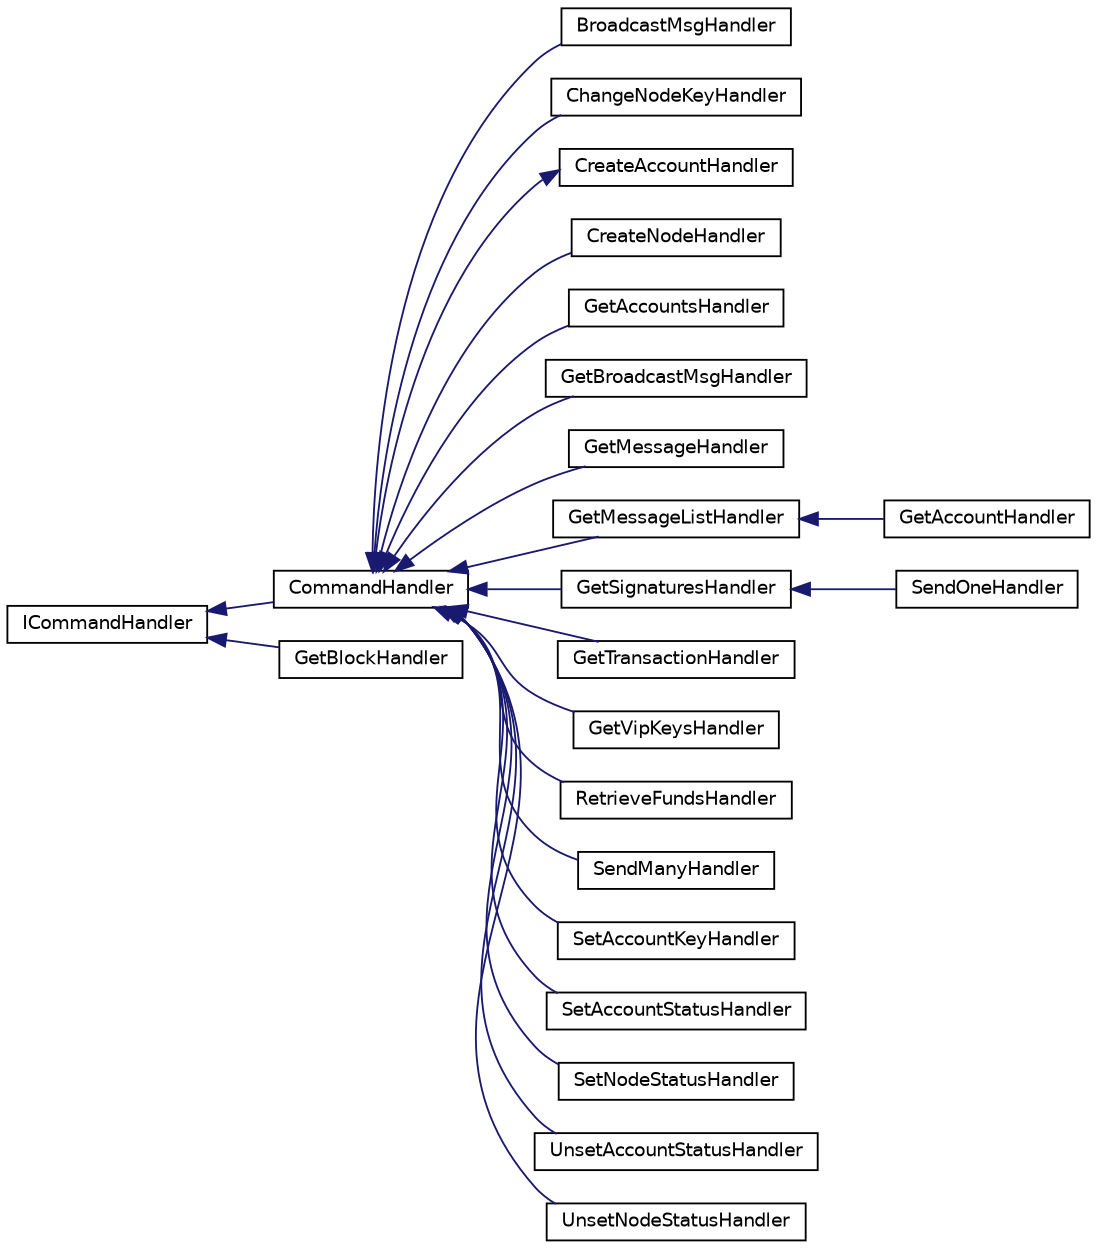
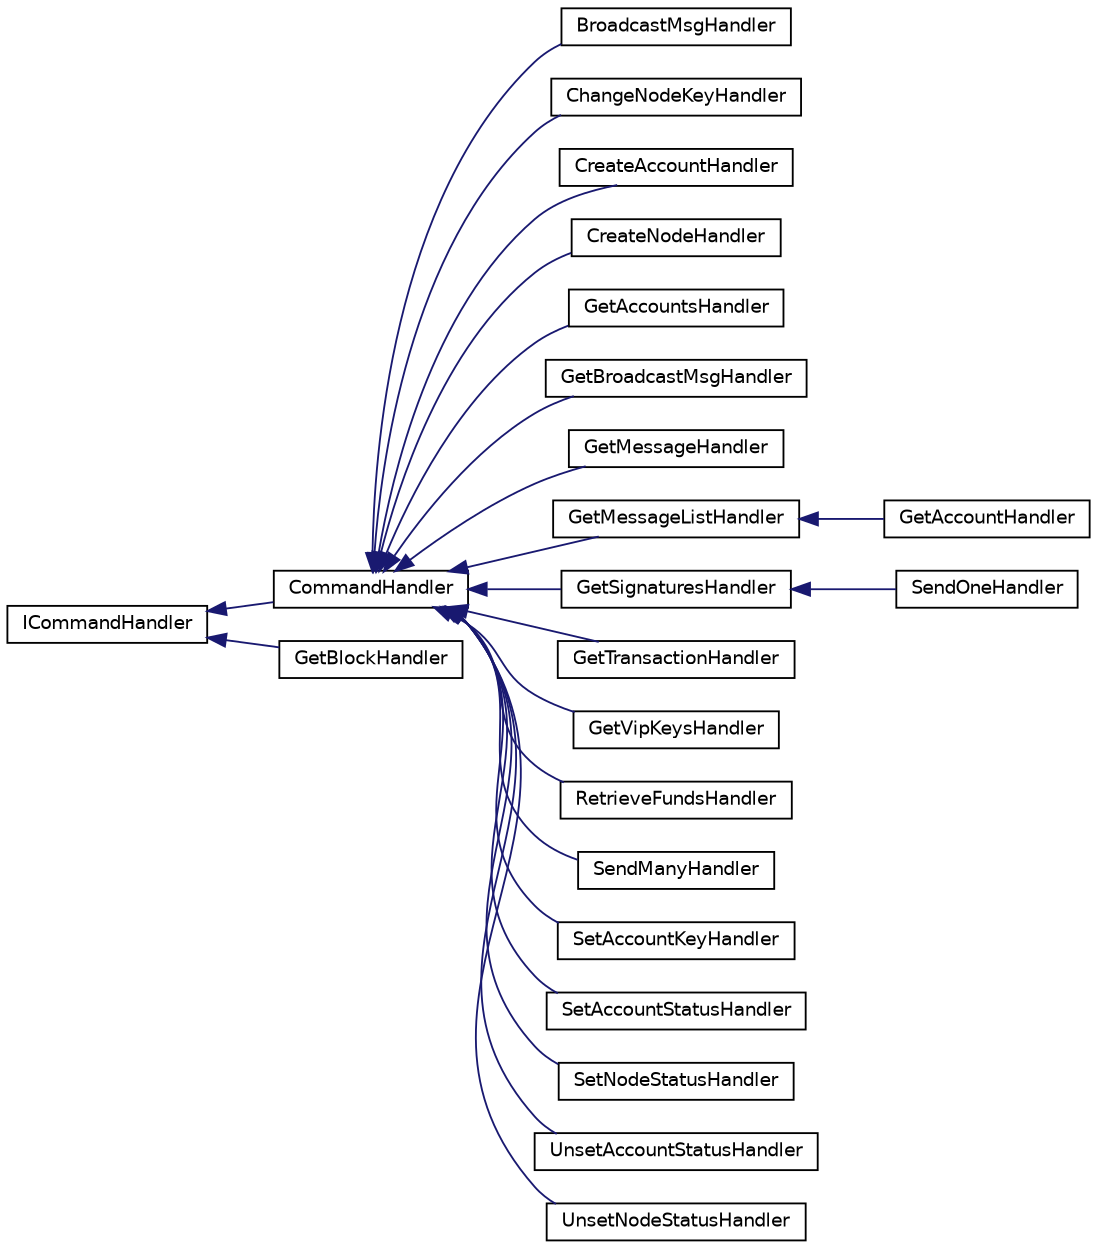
edge "CommandHandler" -> "CreateAccountHandler": reversed
